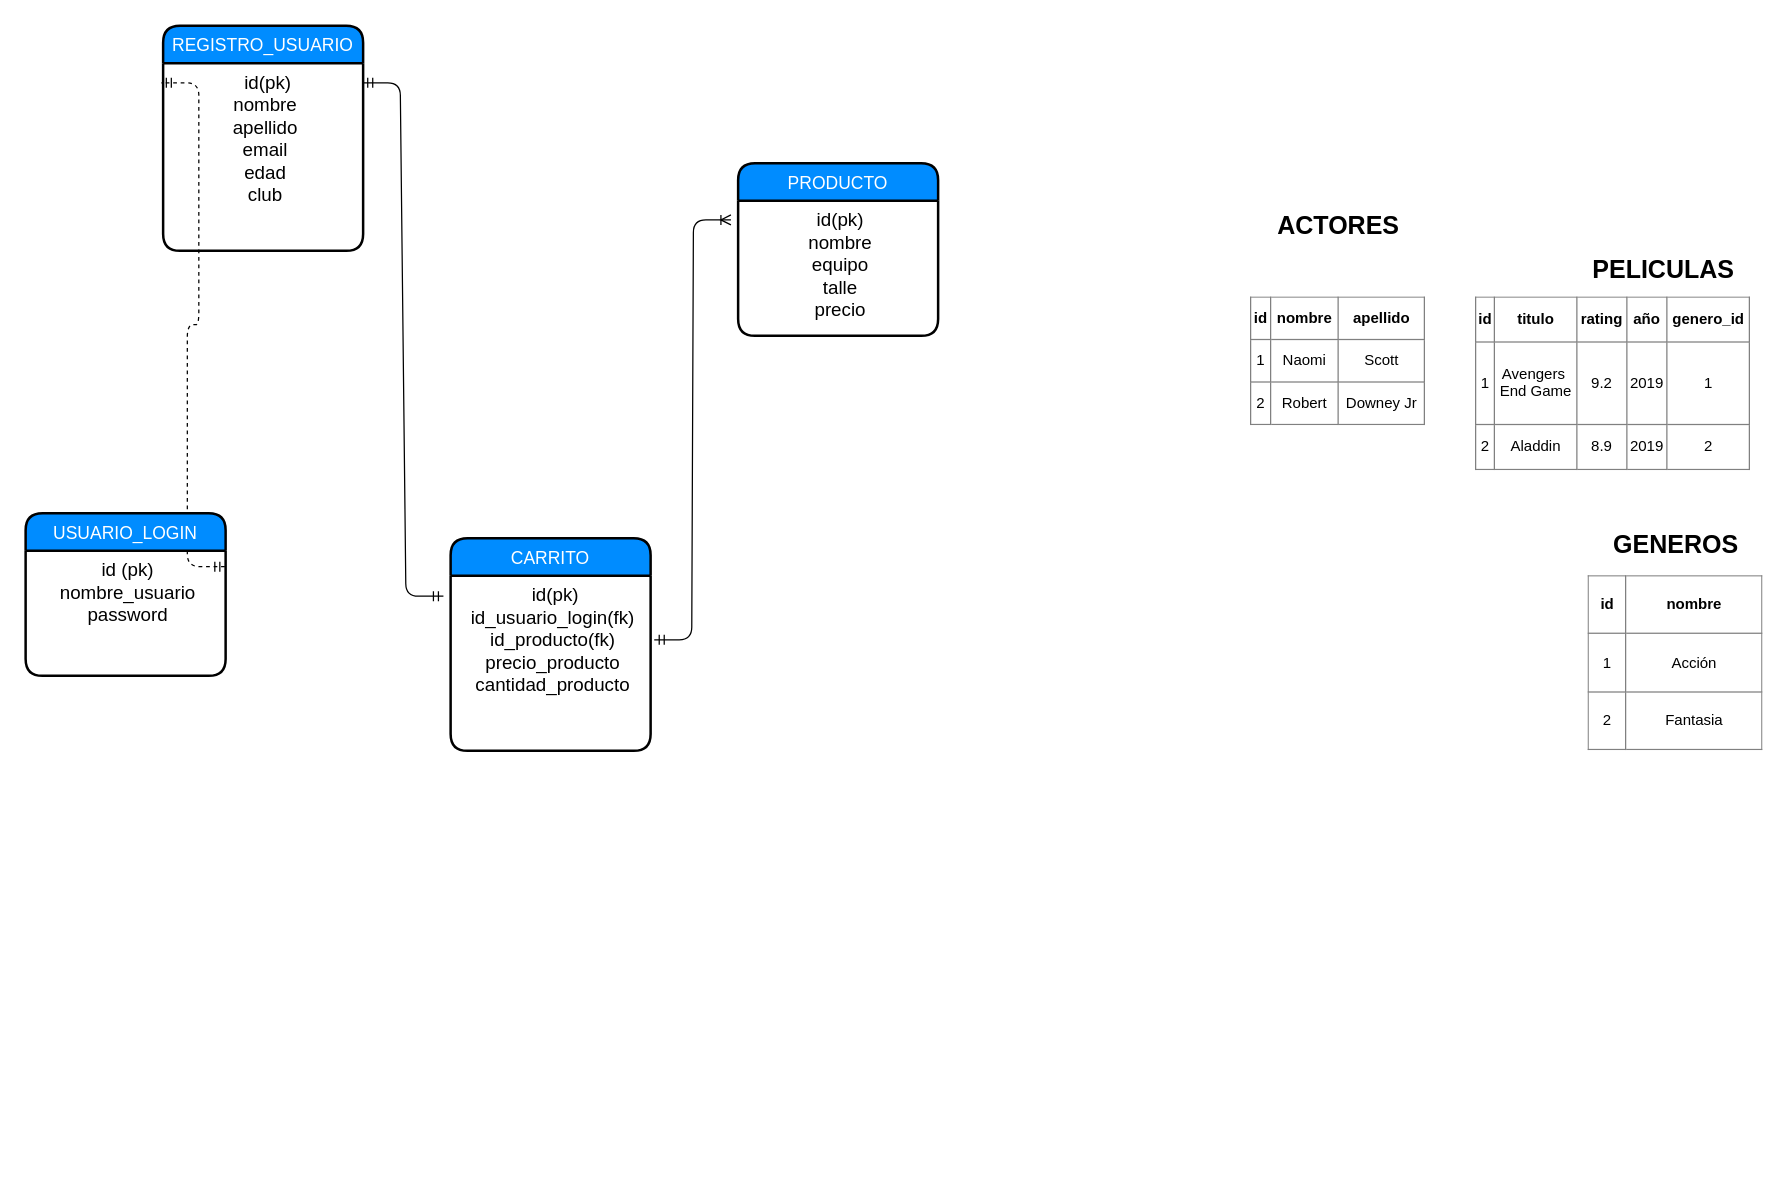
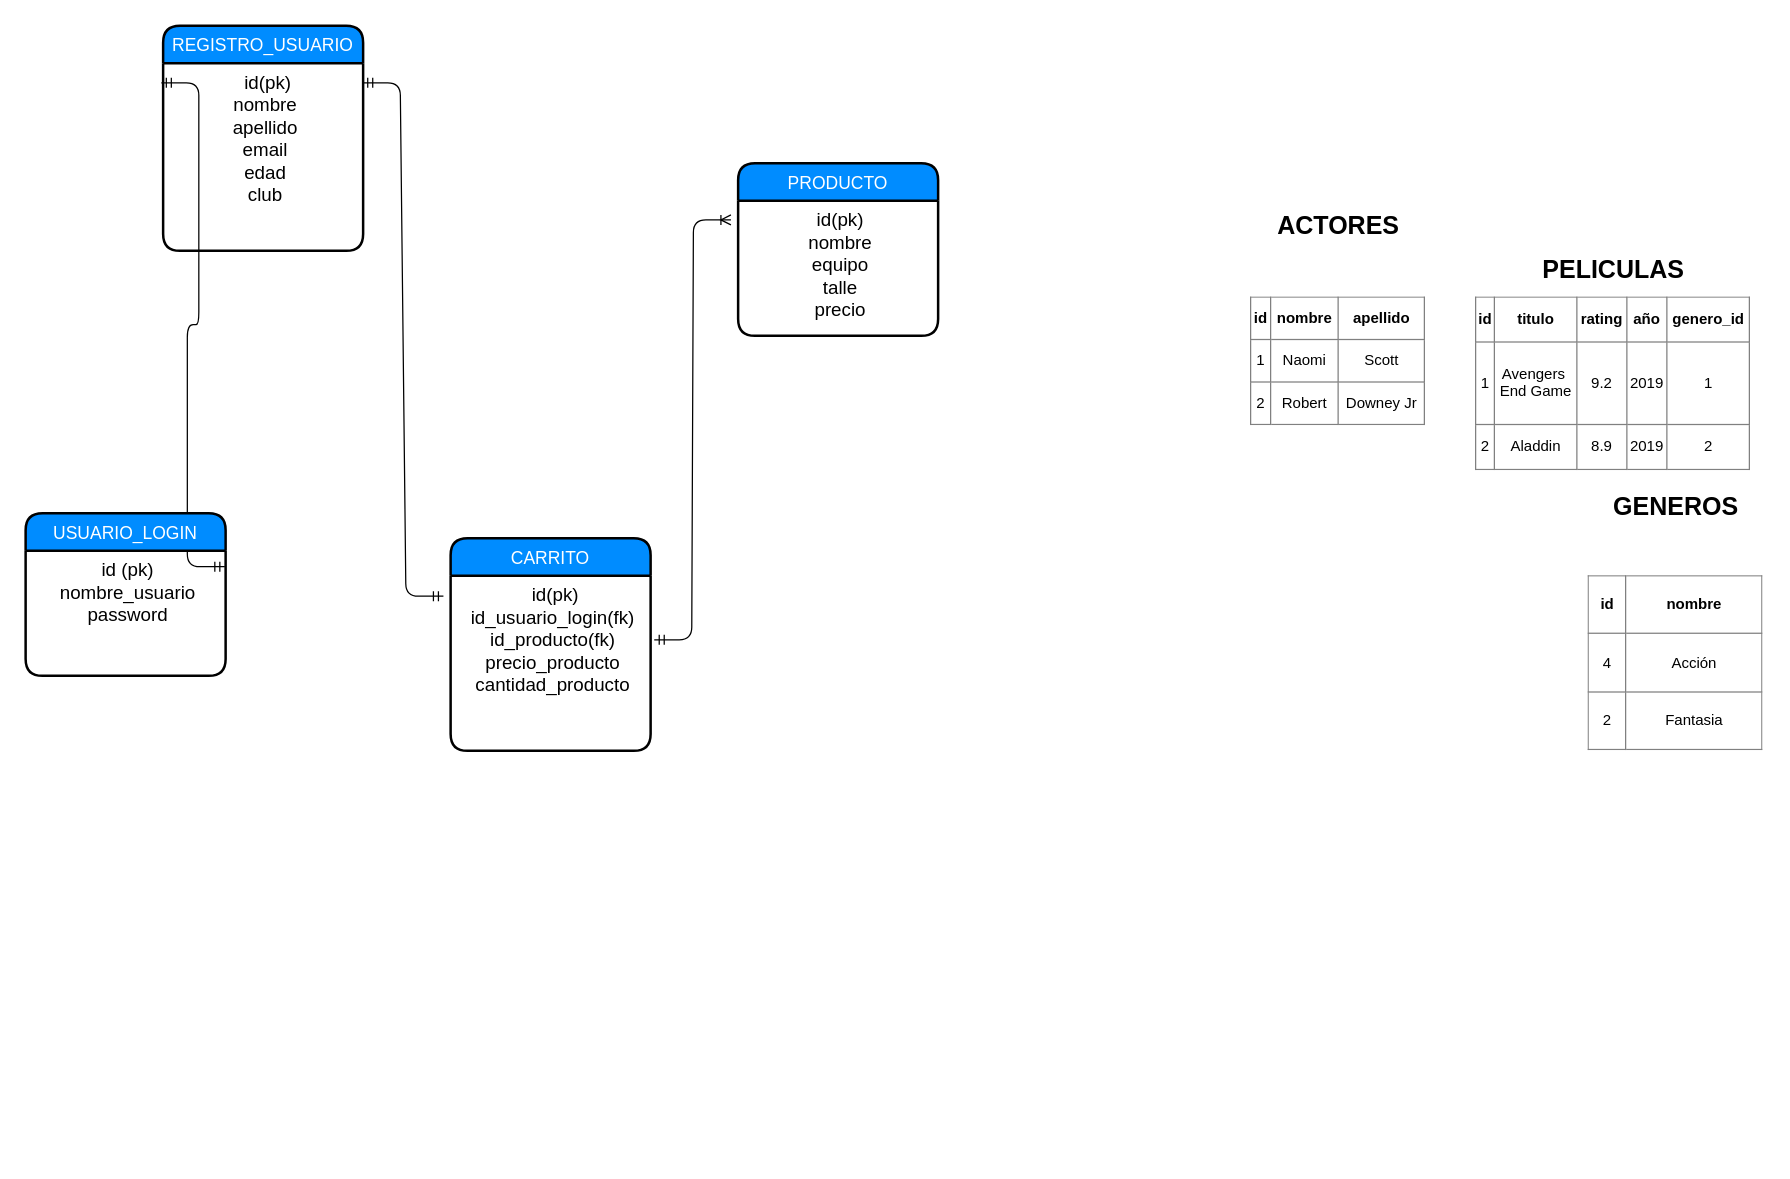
node "PELICULAS": moved (1663, 269) -> (1613, 269)
edge "id(pk) nombre apellido email edad club" -- "id (pk) nombre_usuario password": style dashed -> solid
node "GENEROS": moved (1676, 544) -> (1676, 507)
node "id nombre 1 Acción 2 Fantasia": label "id nombre 1 Acción 2 Fantasia" -> "id nombre 4 Acción 2 Fantasia"
